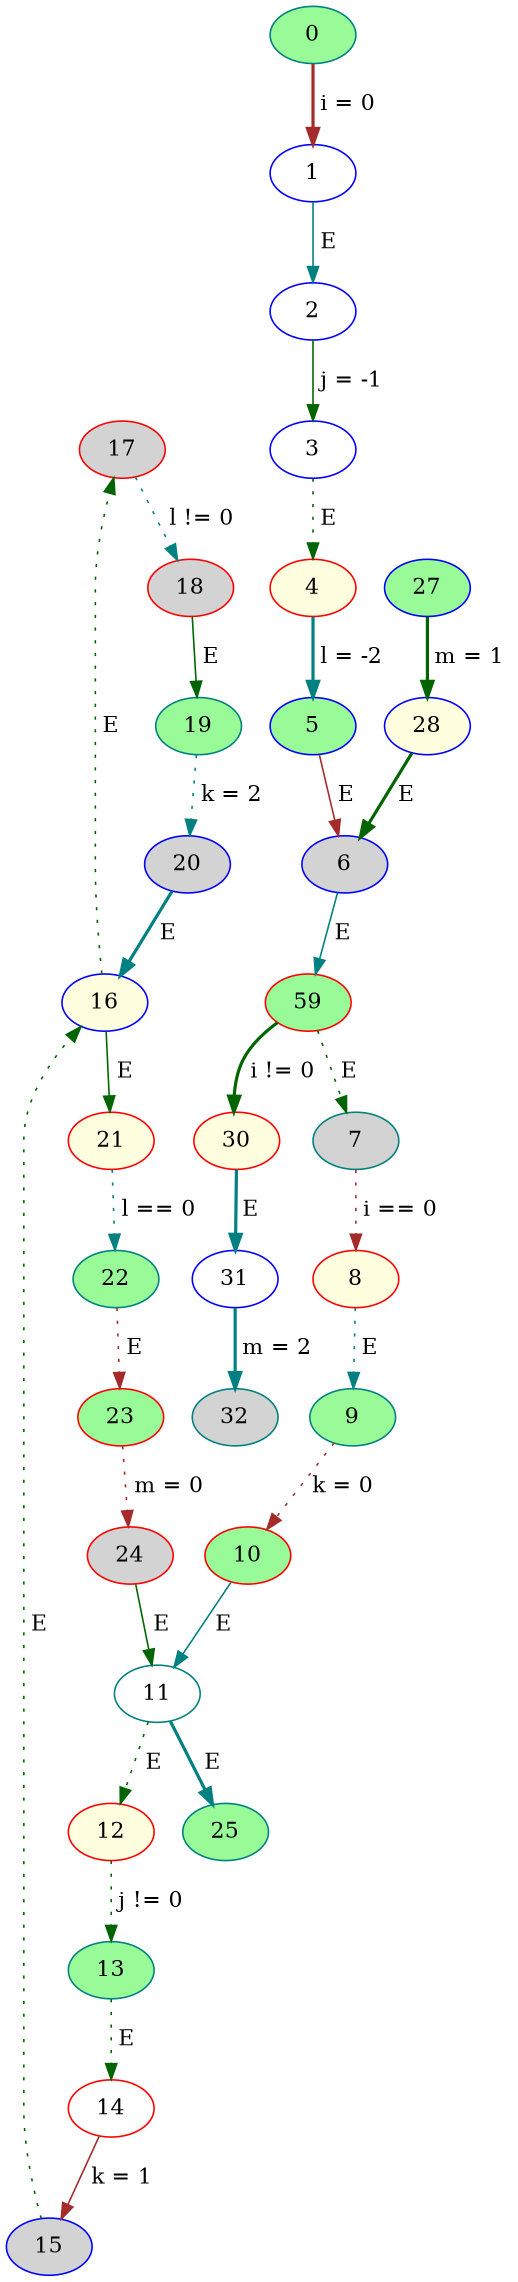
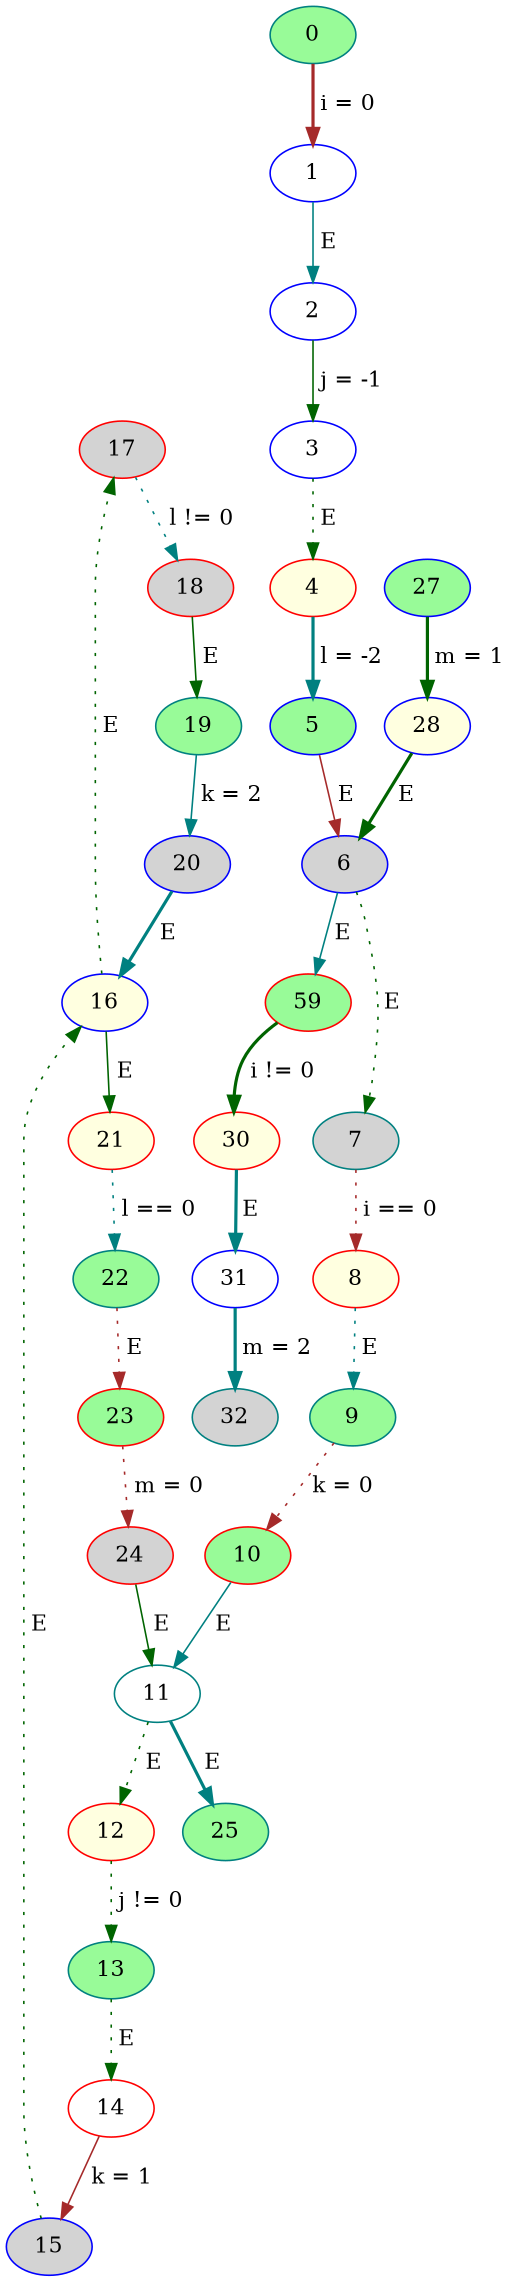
edge "19" -> "20": style dotted -> solid
edge "59" -> "7": now "6" -> "7"
